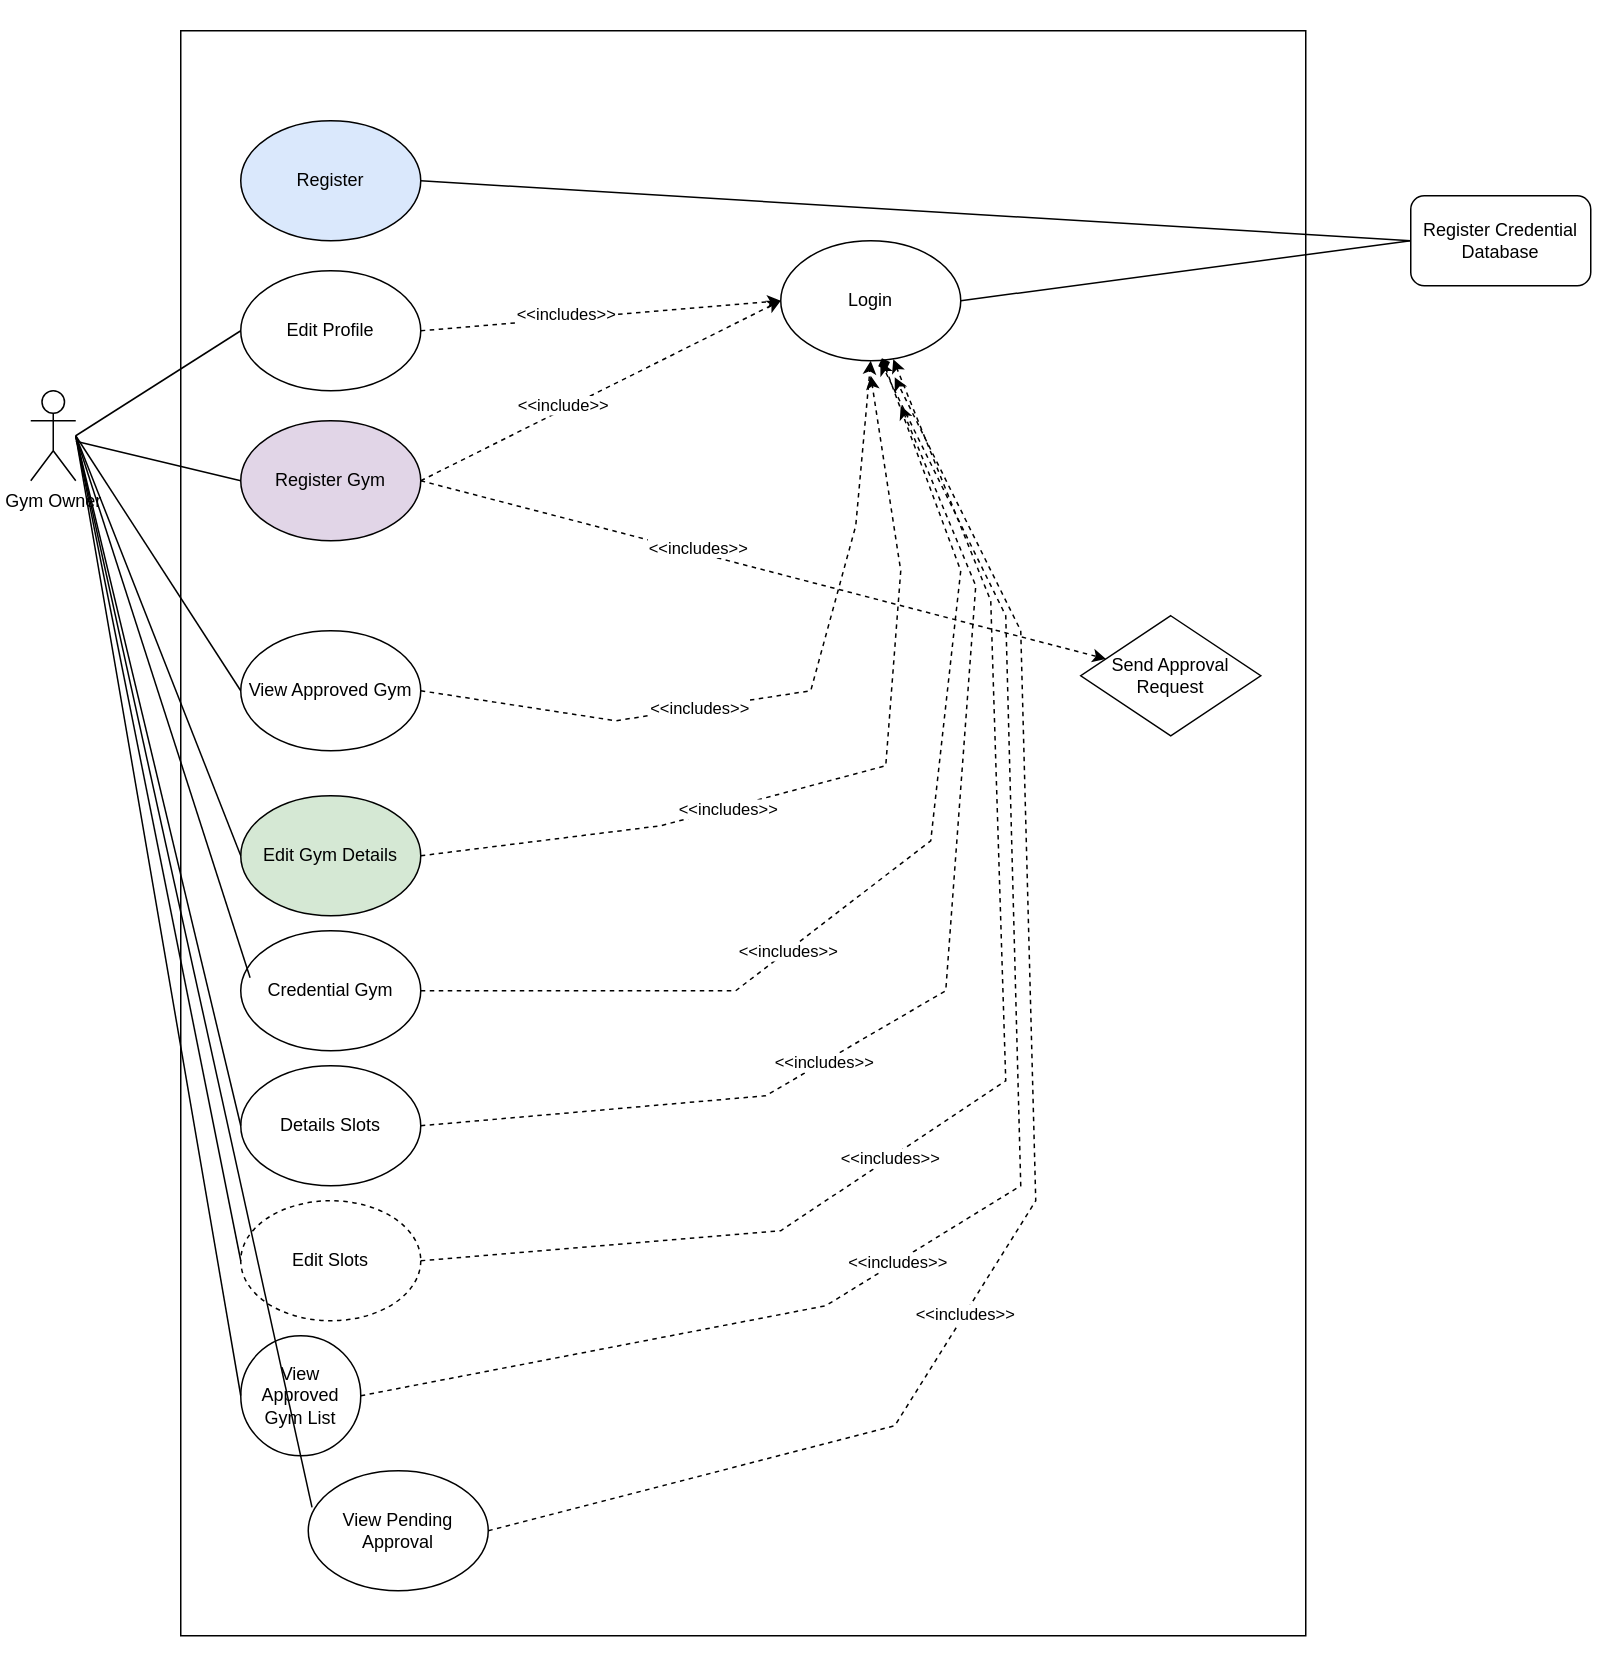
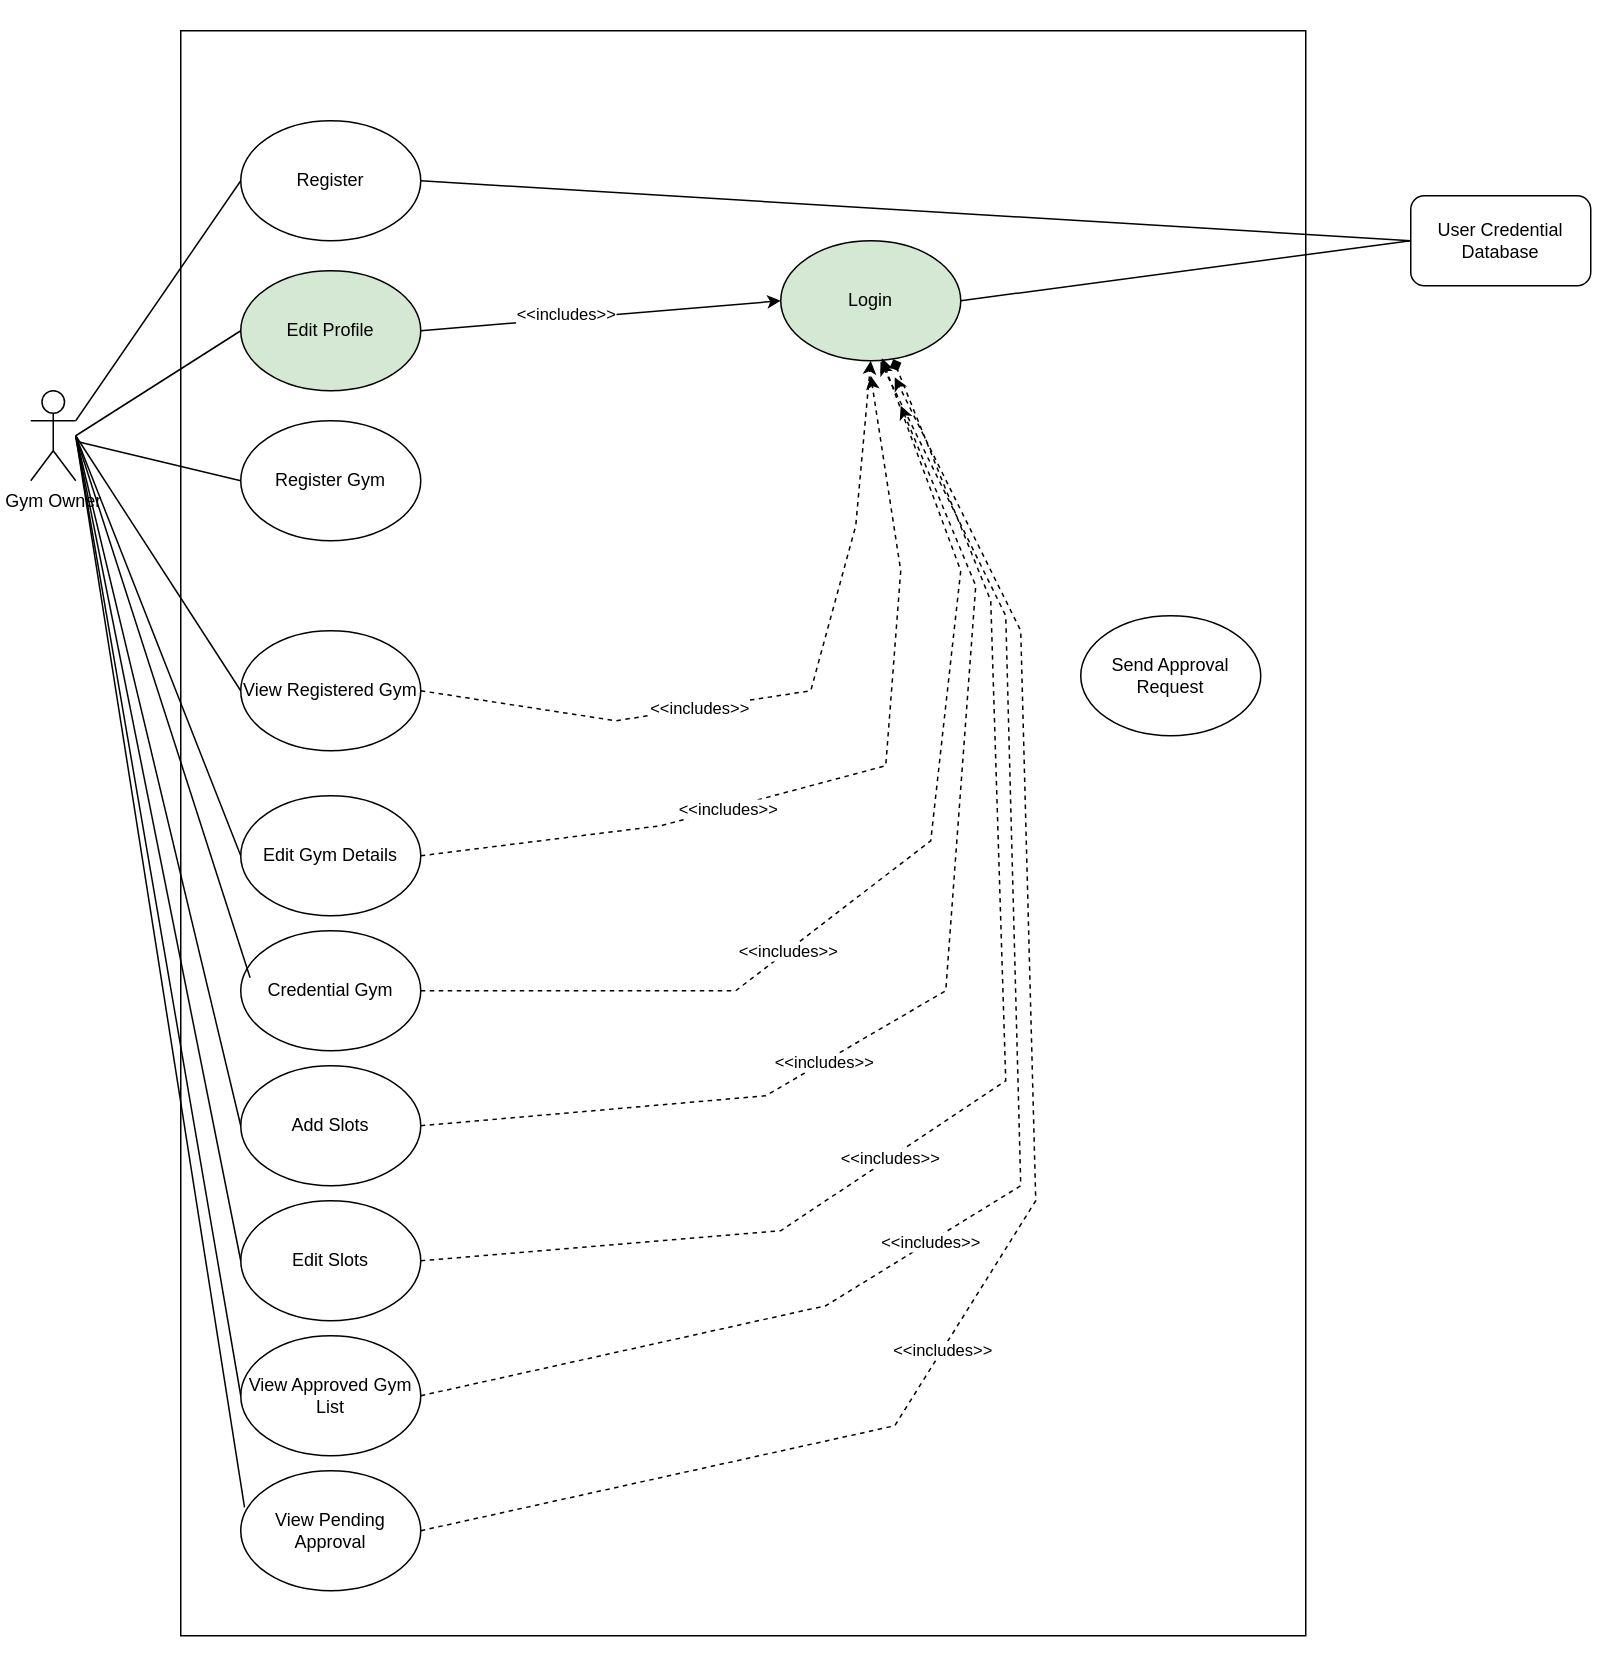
node "Register": fillcolor #dae8fc -> #ffffff
node "Register Credential Database": label "Register Credential Database" -> "User Credential Database"
edge "Register" -- "Gym Owner": added
node "Login": fillcolor #ffffff -> #d5e8d4
edge "Edit Profile" -> "Login": style dashed -> solid
node "Edit Profile": fillcolor #ffffff -> #d5e8d4
edge "Edit Slots" -> "Login": arrowhead classic -> diamond
edge "Credential Gym" -> "Login": arrowhead diamond -> classic
edge "Register Gym" -> "Login": removed, label "<<include>>"
node "Register Gym": fillcolor #e1d5e7 -> #ffffff
edge "Register Gym" -> "Send Approval Request": removed, label "<<includes>>"
node "Send Approval Request": shape diamond -> ellipse
node "View Approved Gym": label "View Approved Gym" -> "View Registered Gym"
node "Edit Gym Details": fillcolor #d5e8d4 -> #ffffff
node "Details Slots": label "Details Slots" -> "Add Slots"
node "Edit Slots": style dashed -> solid
node "View Approved Gym List": size 120x120 -> 180x120
node "View Pending Approval": moved (398, 1531) -> (331, 1531)
